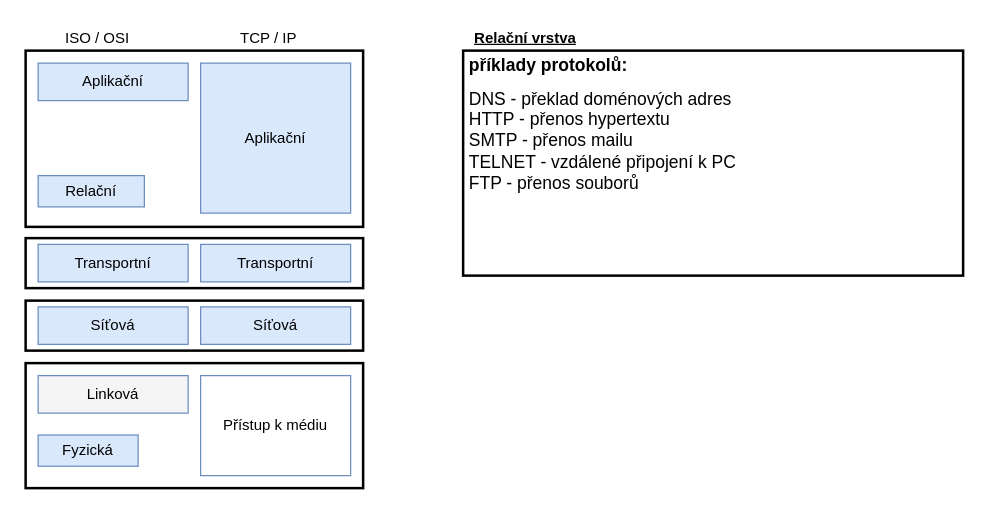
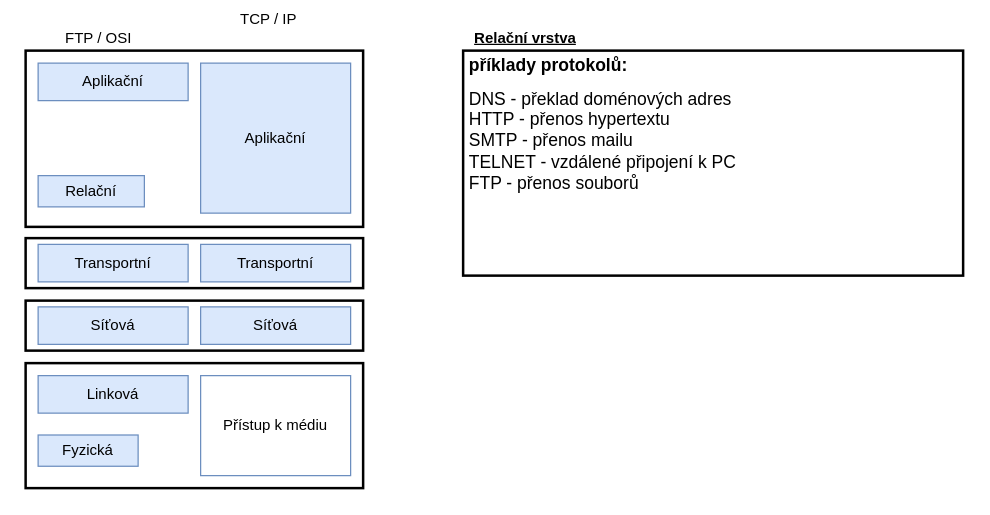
node "ISO / OSI": label "ISO / OSI" -> "FTP / OSI"
node "TCP / IP": moved (276, 38) -> (276, 19)
node "Linková": fillcolor #f5f5f5 -> #dae8fc
